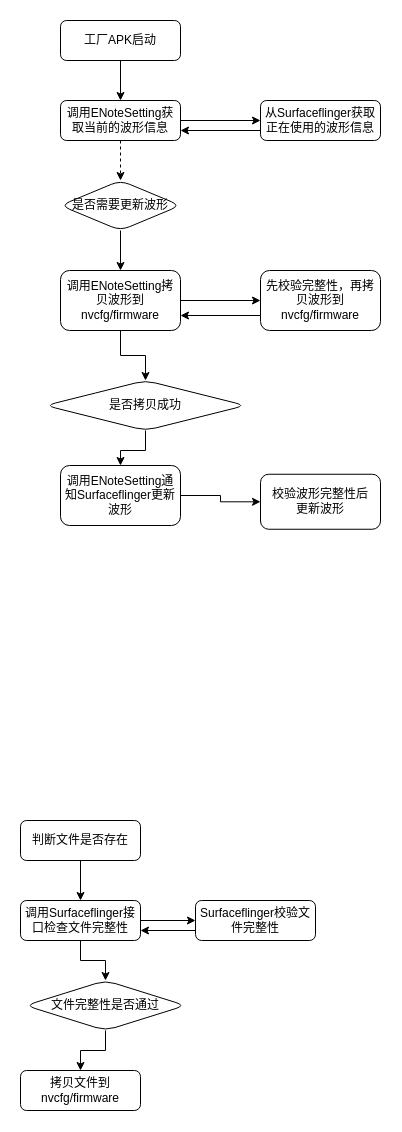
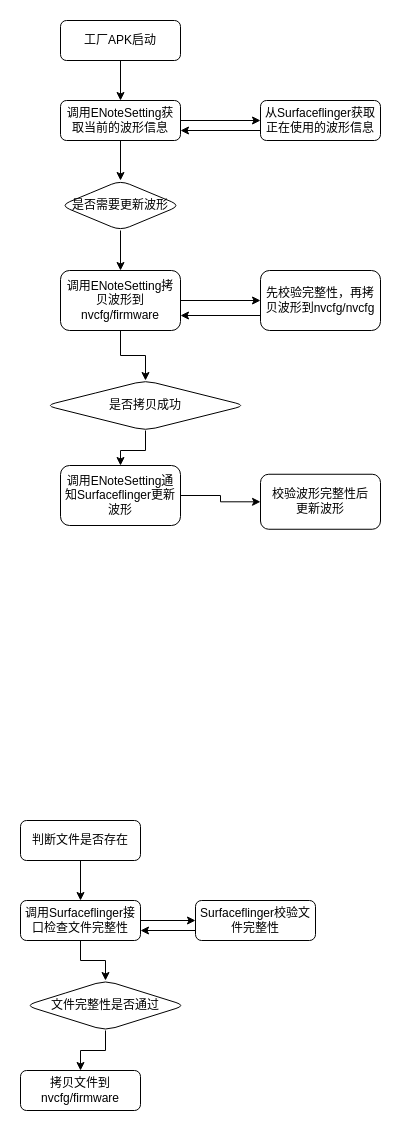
edge "调用ENoteSetting获取当前的波形信息" -> "是否需要更新波形": style dashed -> solid
node "先校验完整性，再拷贝波形到nvcfg/firmware": label "先校验完整性，再拷贝波形到nvcfg/firmware" -> "先校验完整性，再拷贝波形到nvcfg/nvcfg"
